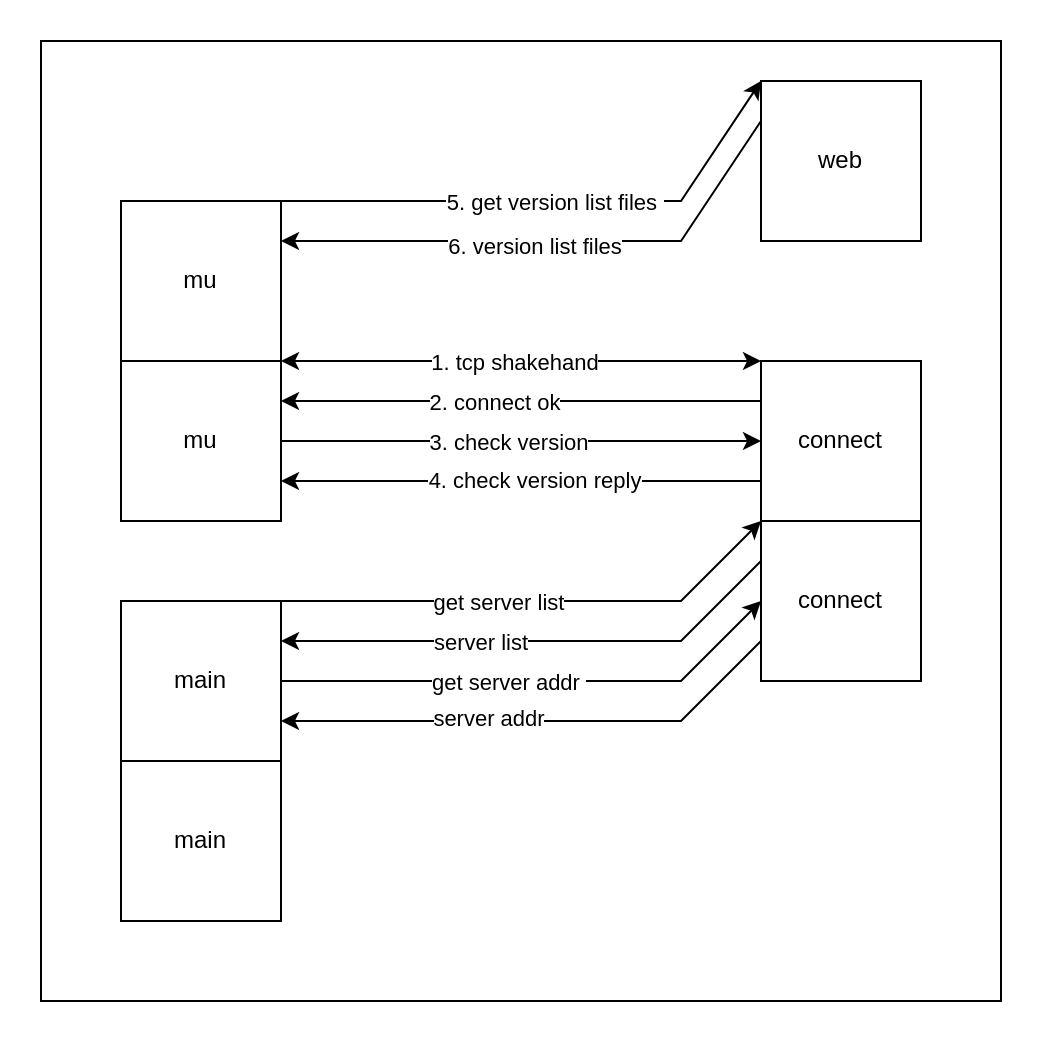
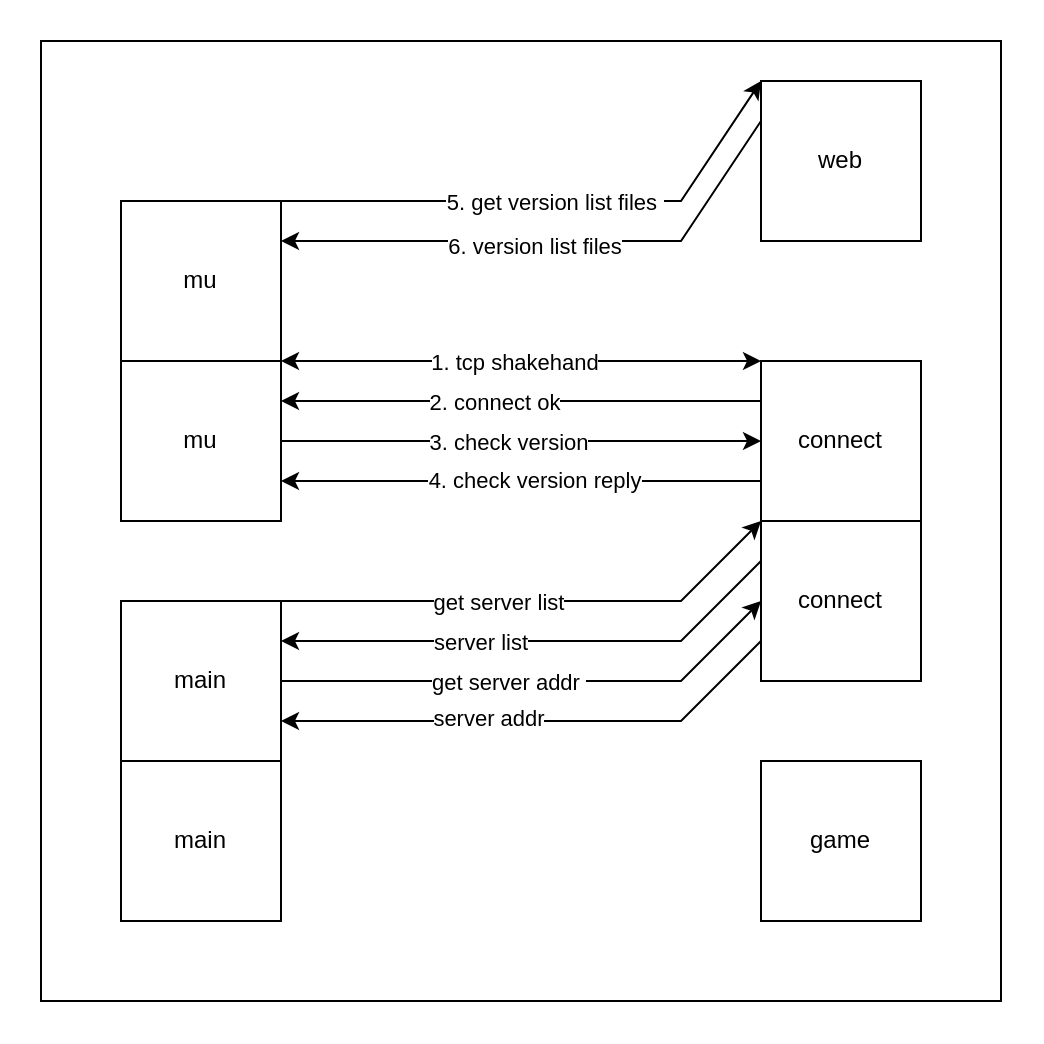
node "game": added
